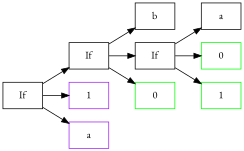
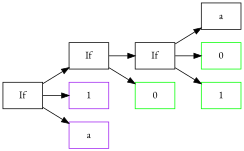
node "b": removed
